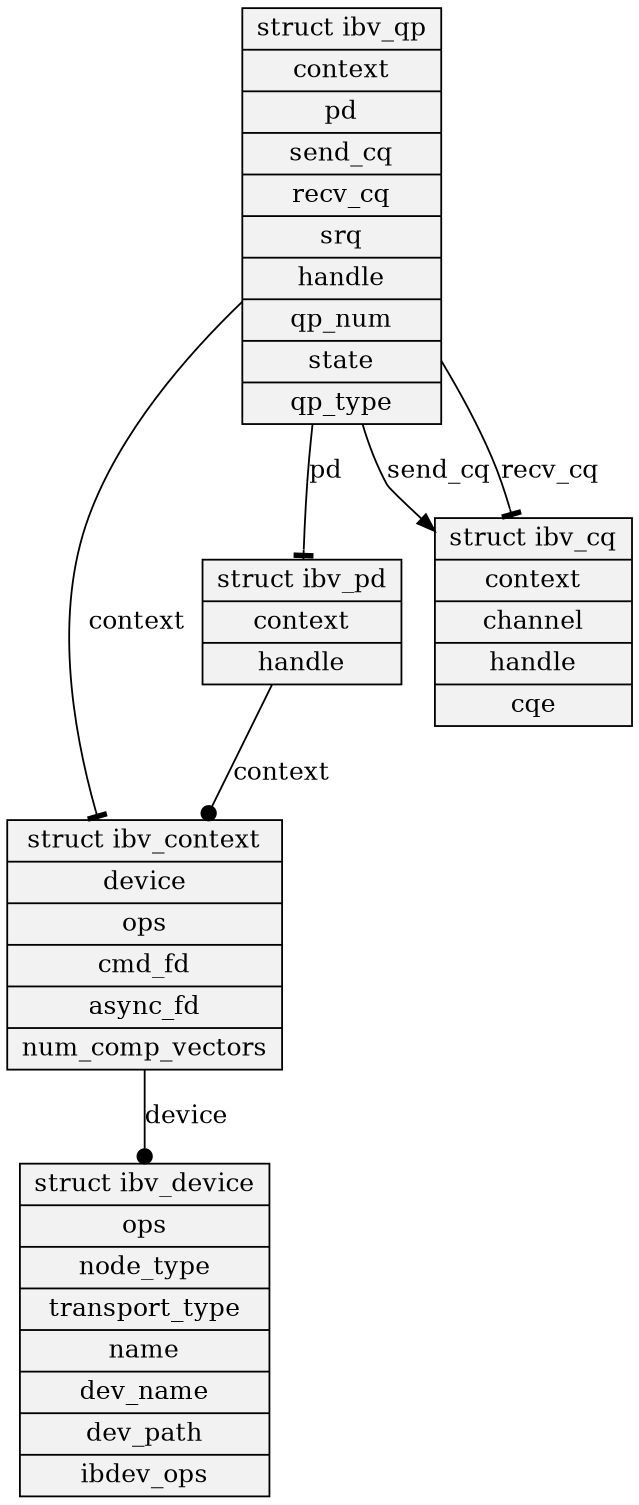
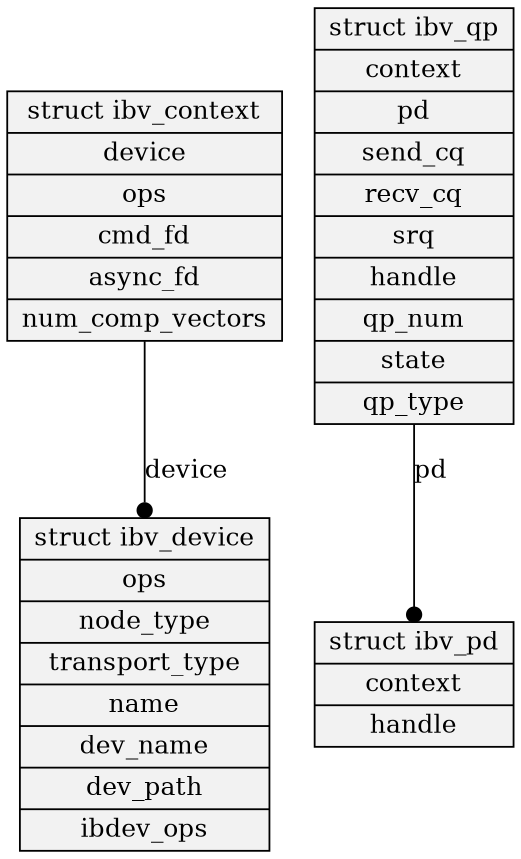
edge "struct ibv_qp" -> "struct ibv_pd": arrowhead tee -> dot
edge "struct ibv_qp" -> "struct ibv_context": removed, label "context"
node "struct ibv_cq": removed
edge "struct ibv_pd" -> "struct ibv_context": removed, label "context"
